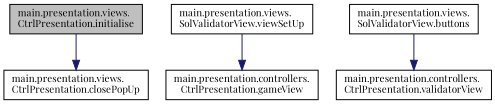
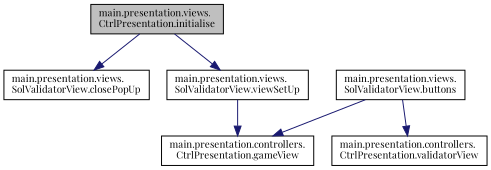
edge "main.presentation.views. CtrlPresentation.initialise" -> "main.presentation.views. SolValidatorView.viewSetUp": added
node "main.presentation.views. CtrlPresentation.closePopUp": label "main.presentation.views. CtrlPresentation.closePopUp" -> "main.presentation.views. SolValidatorView.closePopUp"
edge "main.presentation.views. SolValidatorView.buttons" -> "main.presentation.controllers. CtrlPresentation.gameView": added
